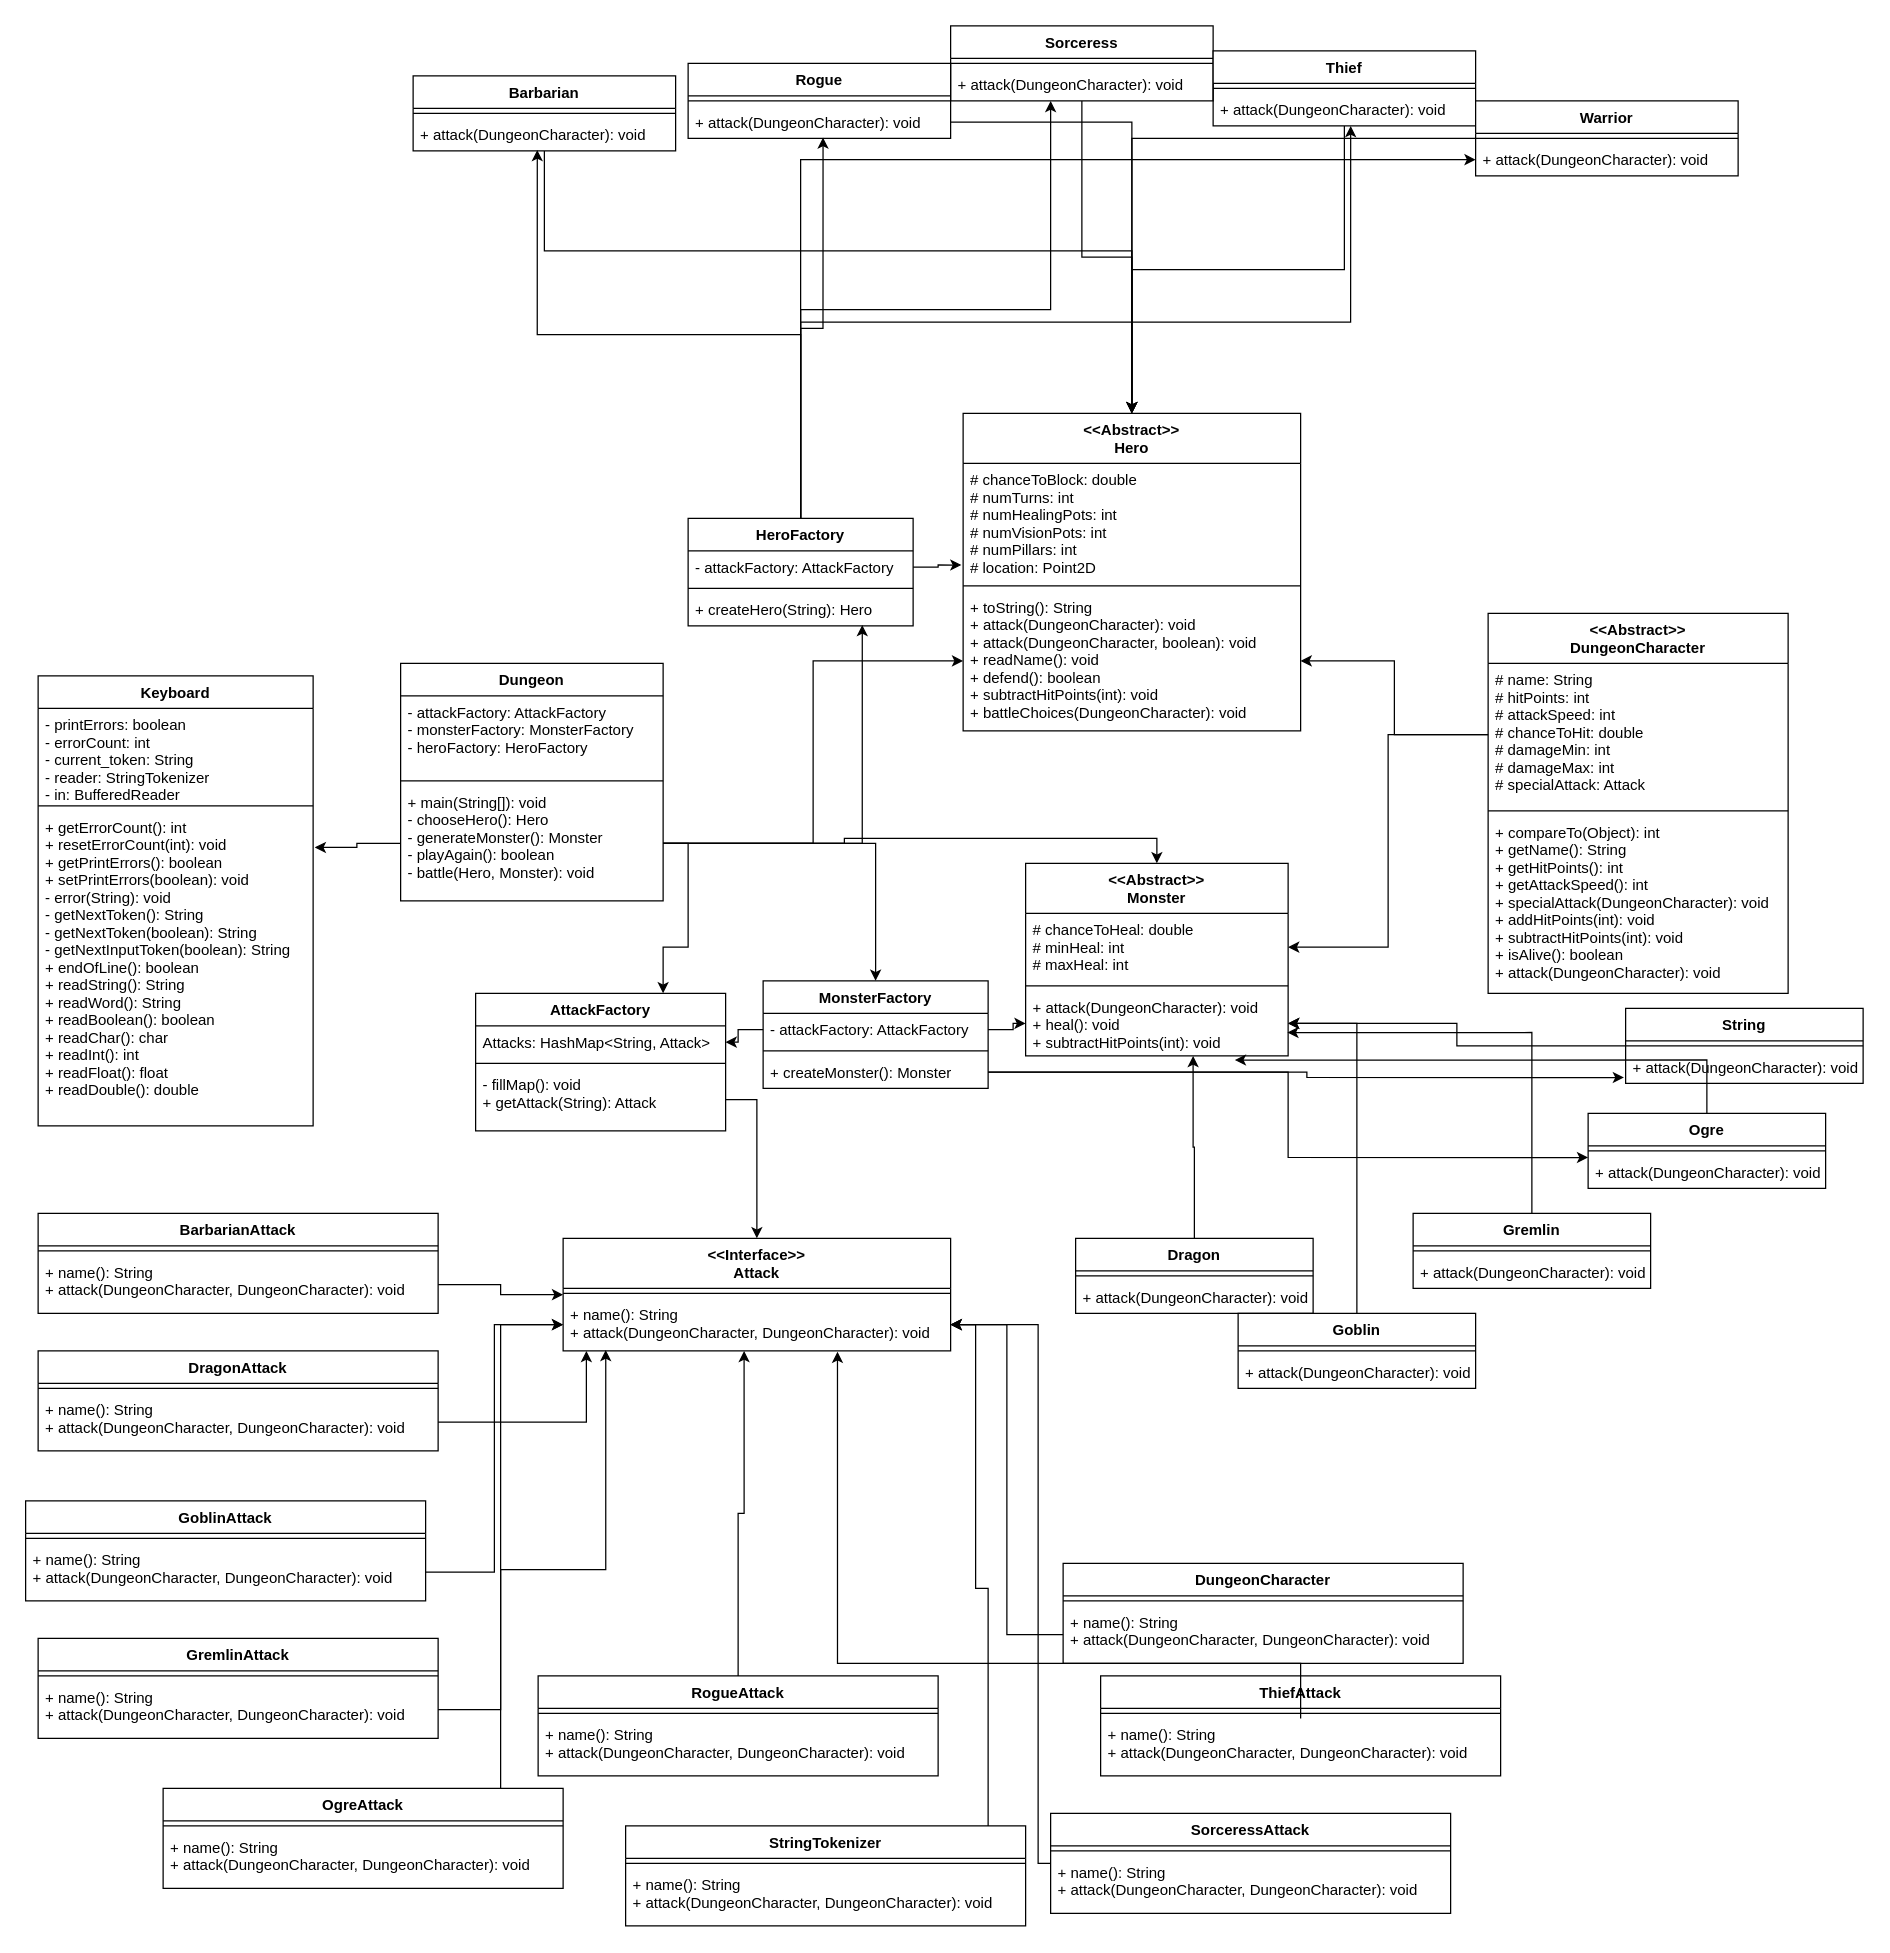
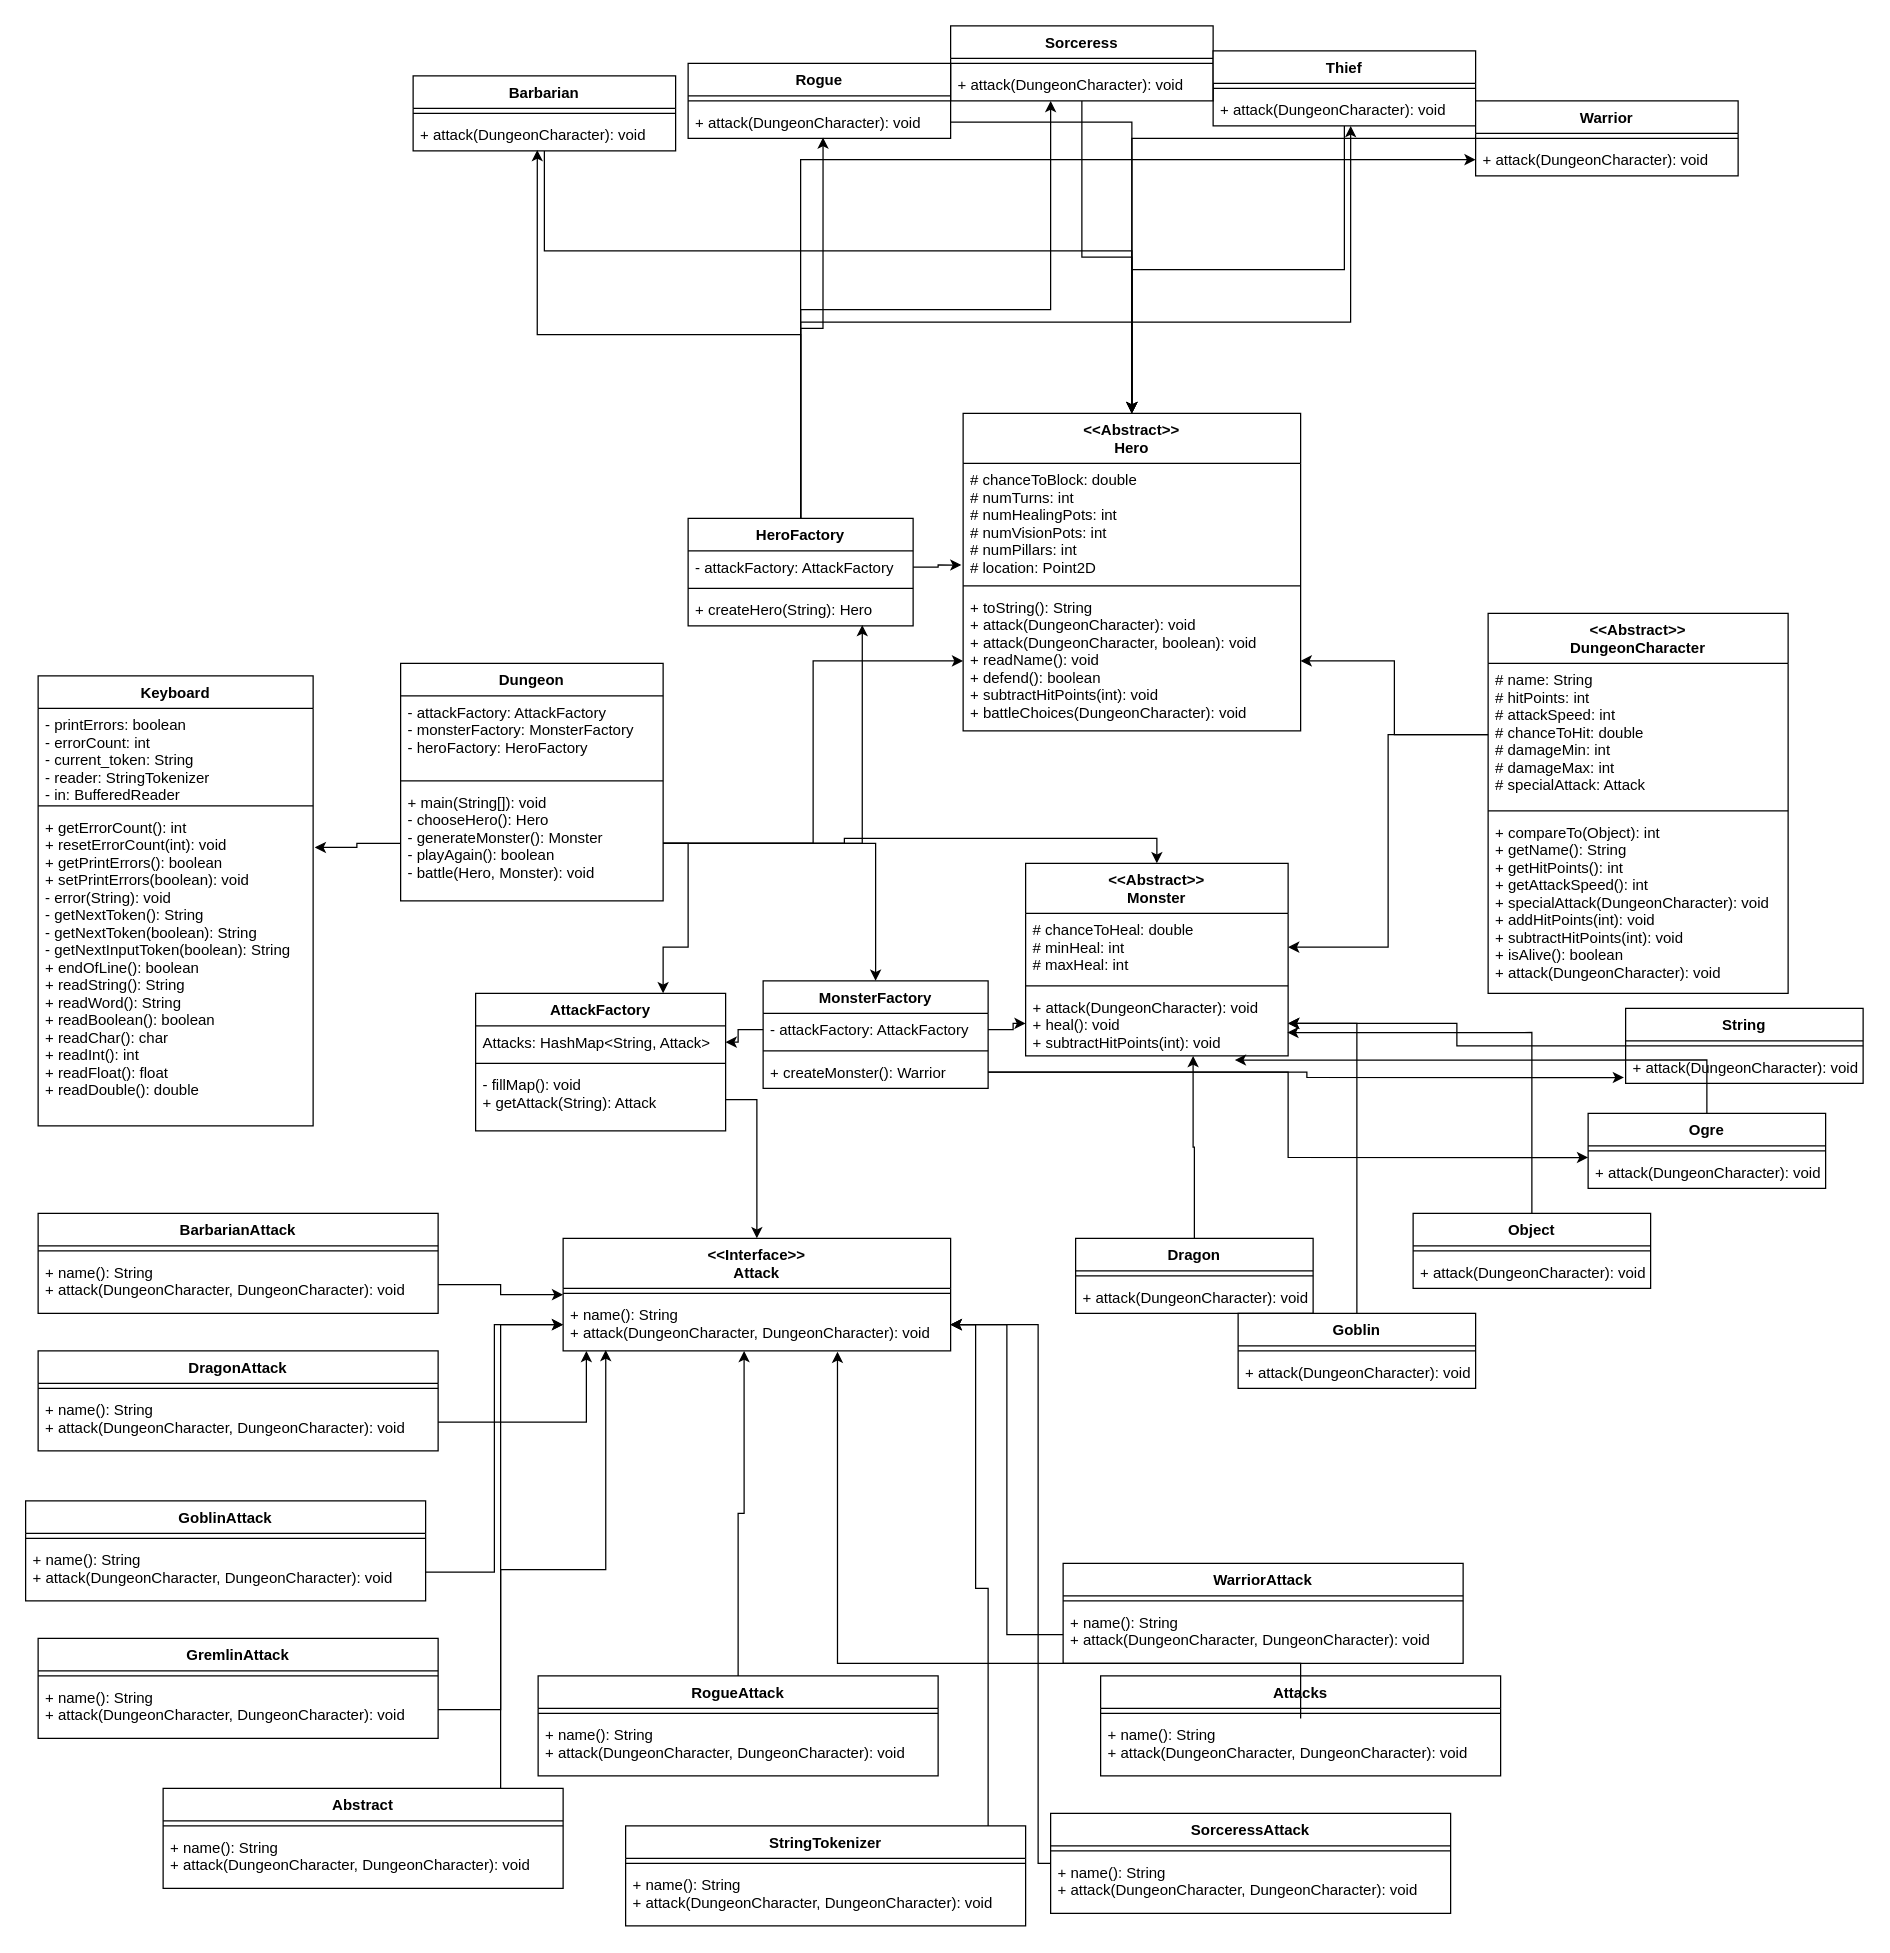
node "+ createMonster(): Monster": label "+ createMonster(): Monster" -> "+ createMonster(): Warrior"
node "Gremlin": label "Gremlin" -> "Object"
node "DungeonCharacter": label "DungeonCharacter" -> "WarriorAttack"
node "ThiefAttack": label "ThiefAttack" -> "Attacks"
node "OgreAttack": label "OgreAttack" -> "Abstract"
